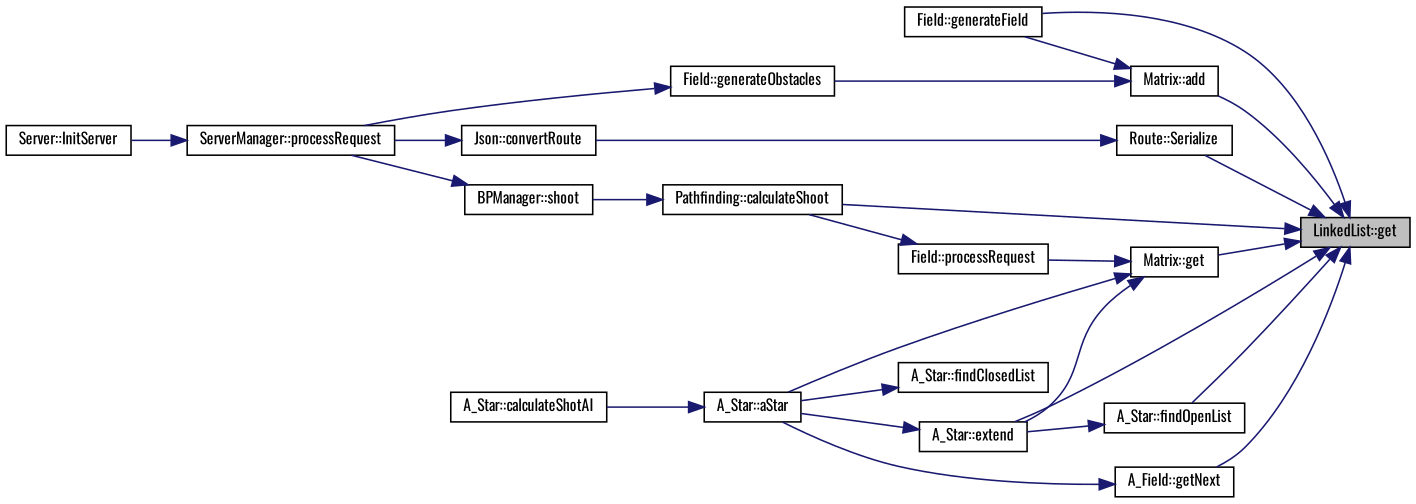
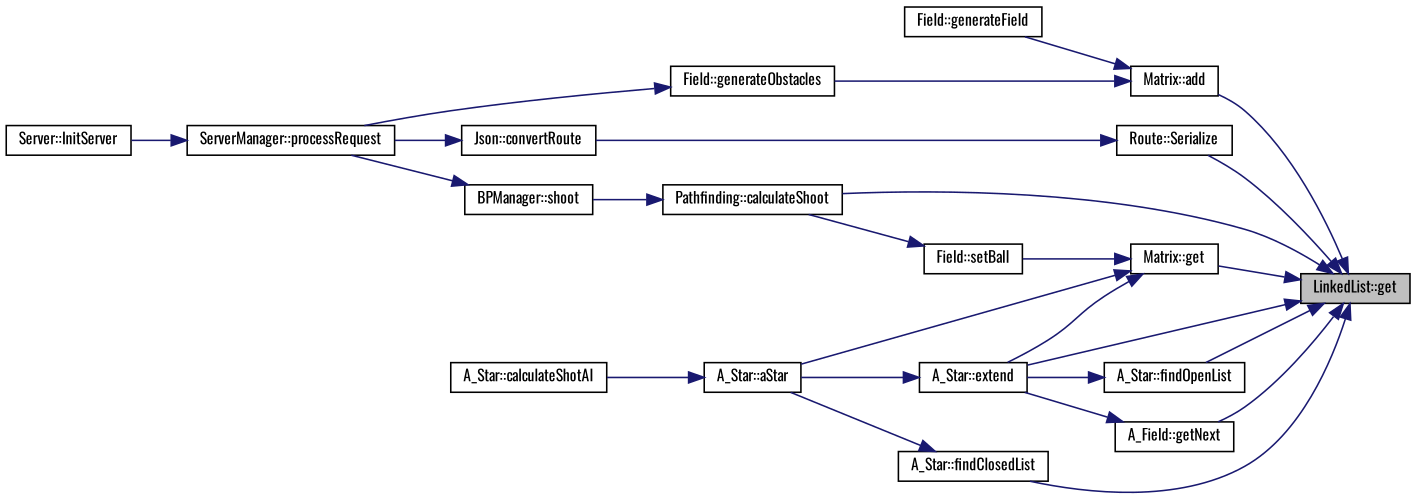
edge "Field::generateField" -> "LinkedList::get": now "A_Star::findClosedList" -> "LinkedList::get"
node "Field::processRequest": label "Field::processRequest" -> "Field::setBall"
edge "A_Star::aStar" -> "A_Field::getNext": now "A_Star::extend" -> "A_Field::getNext"
